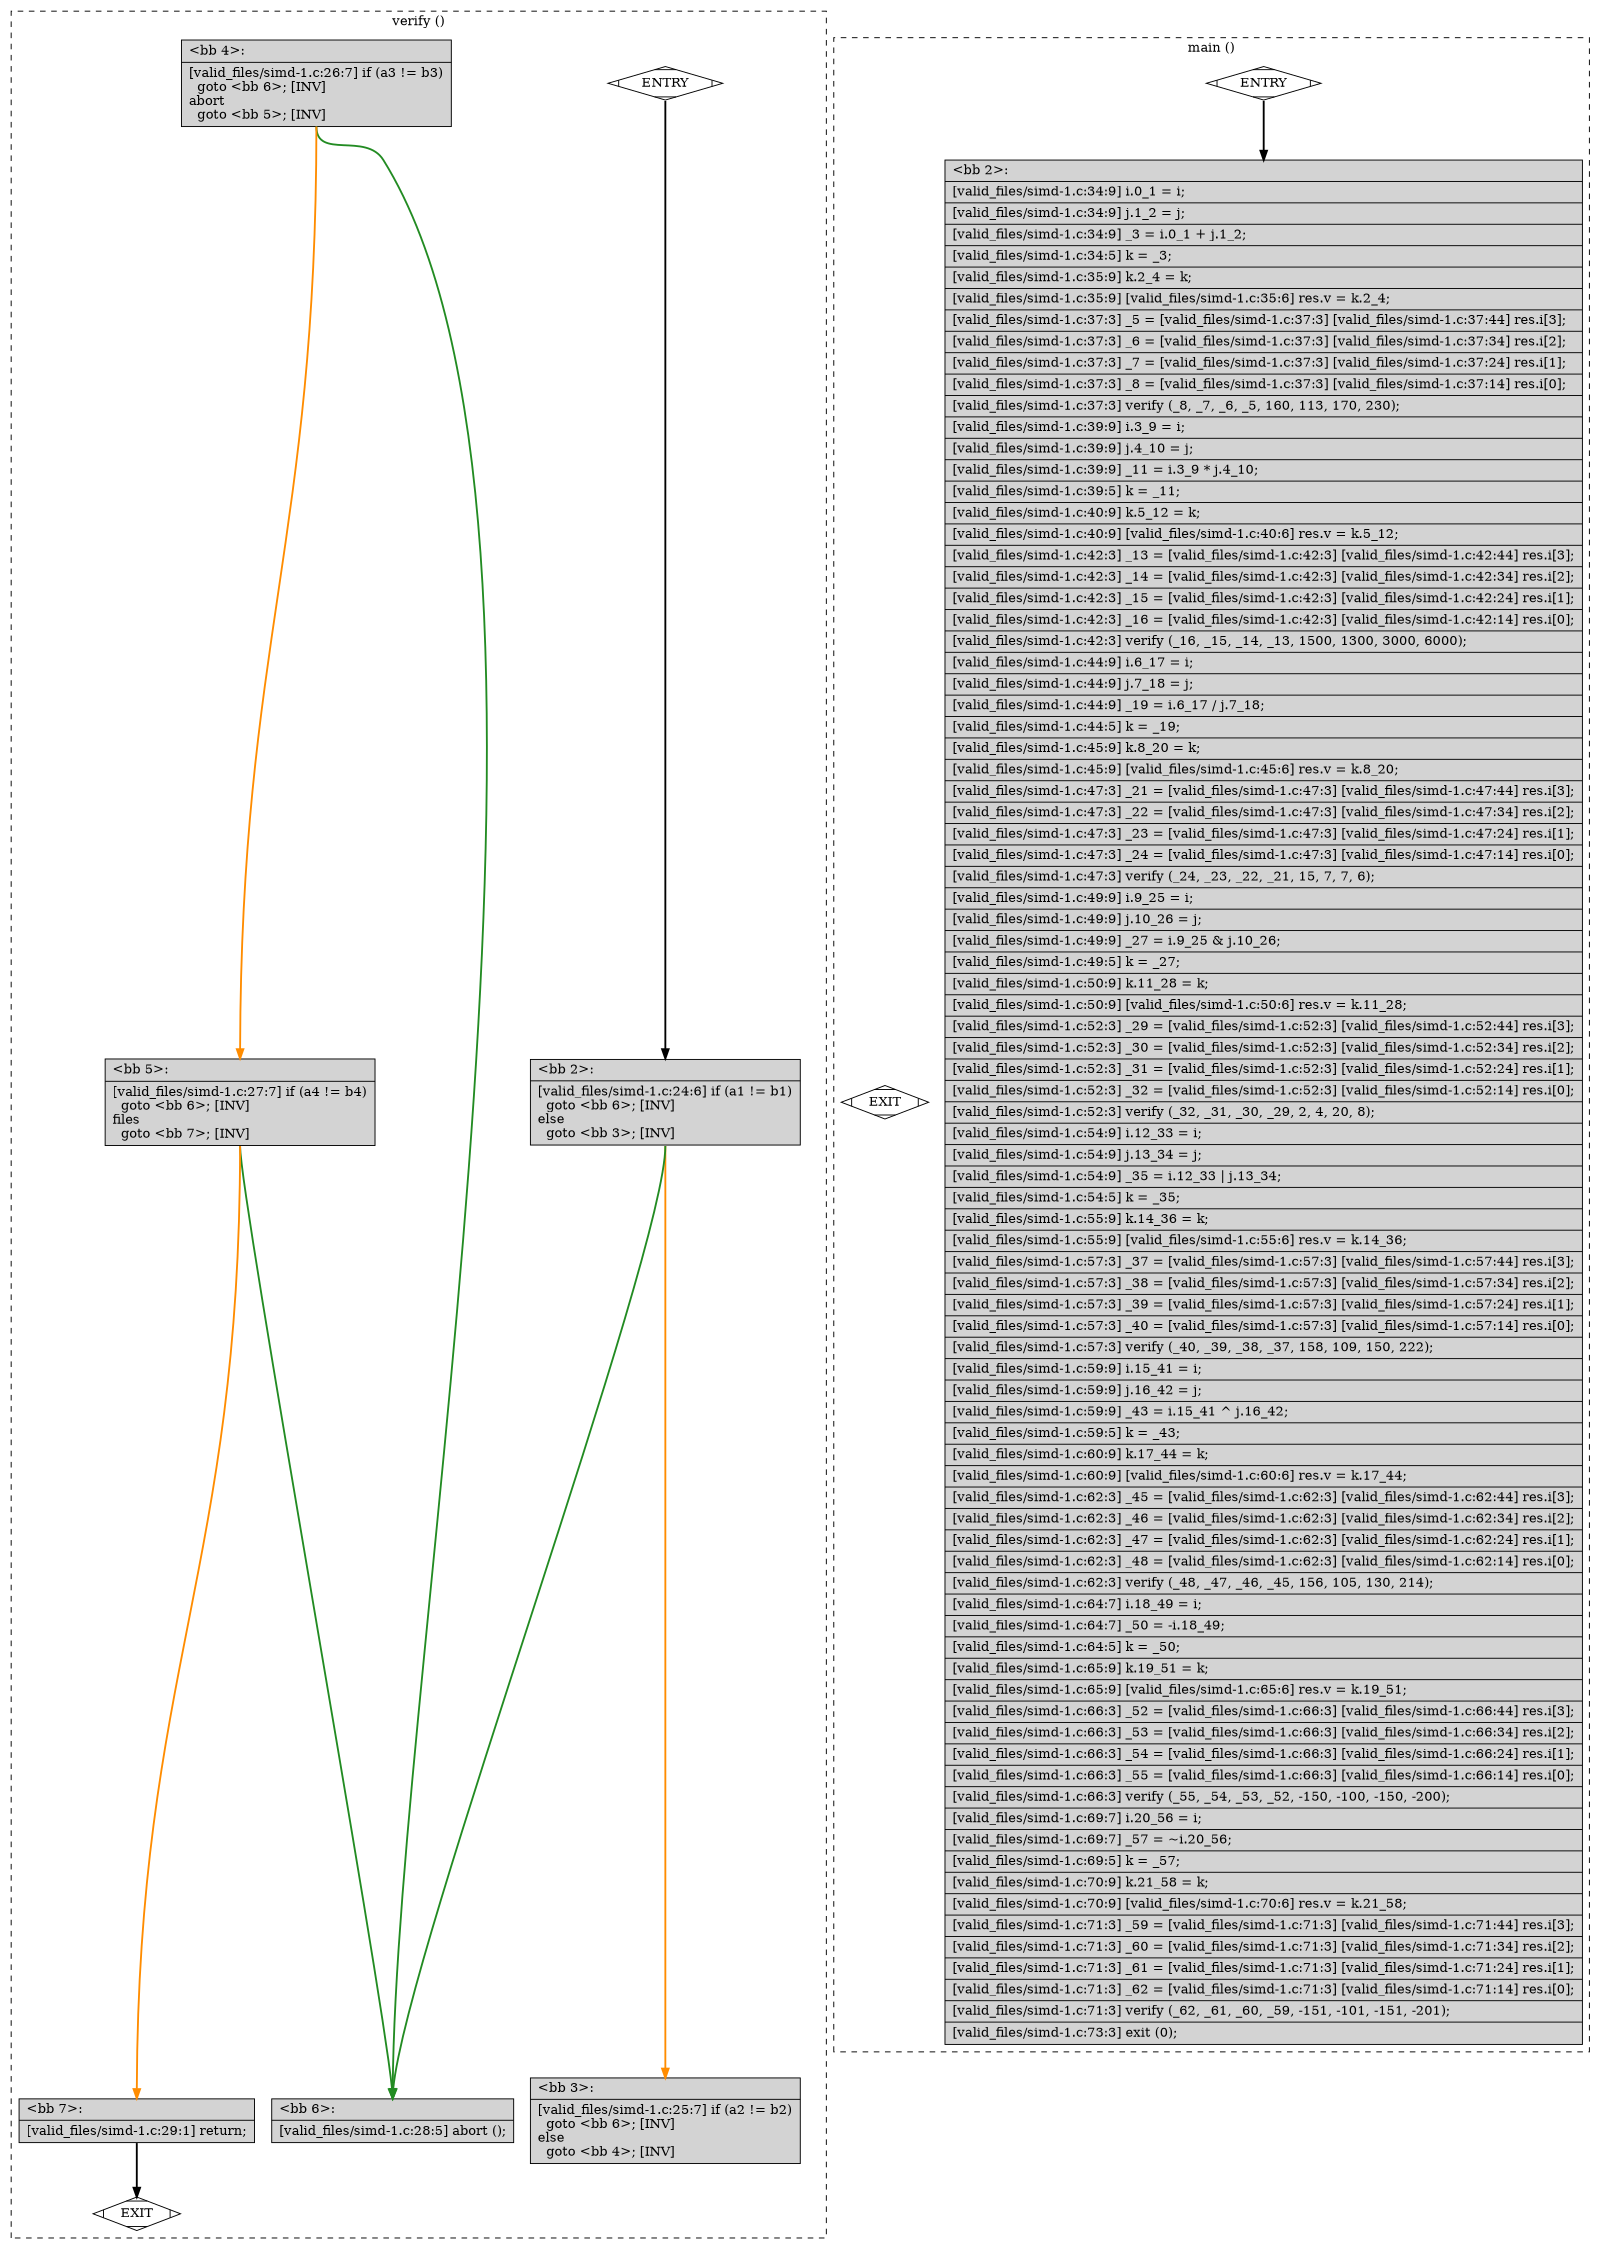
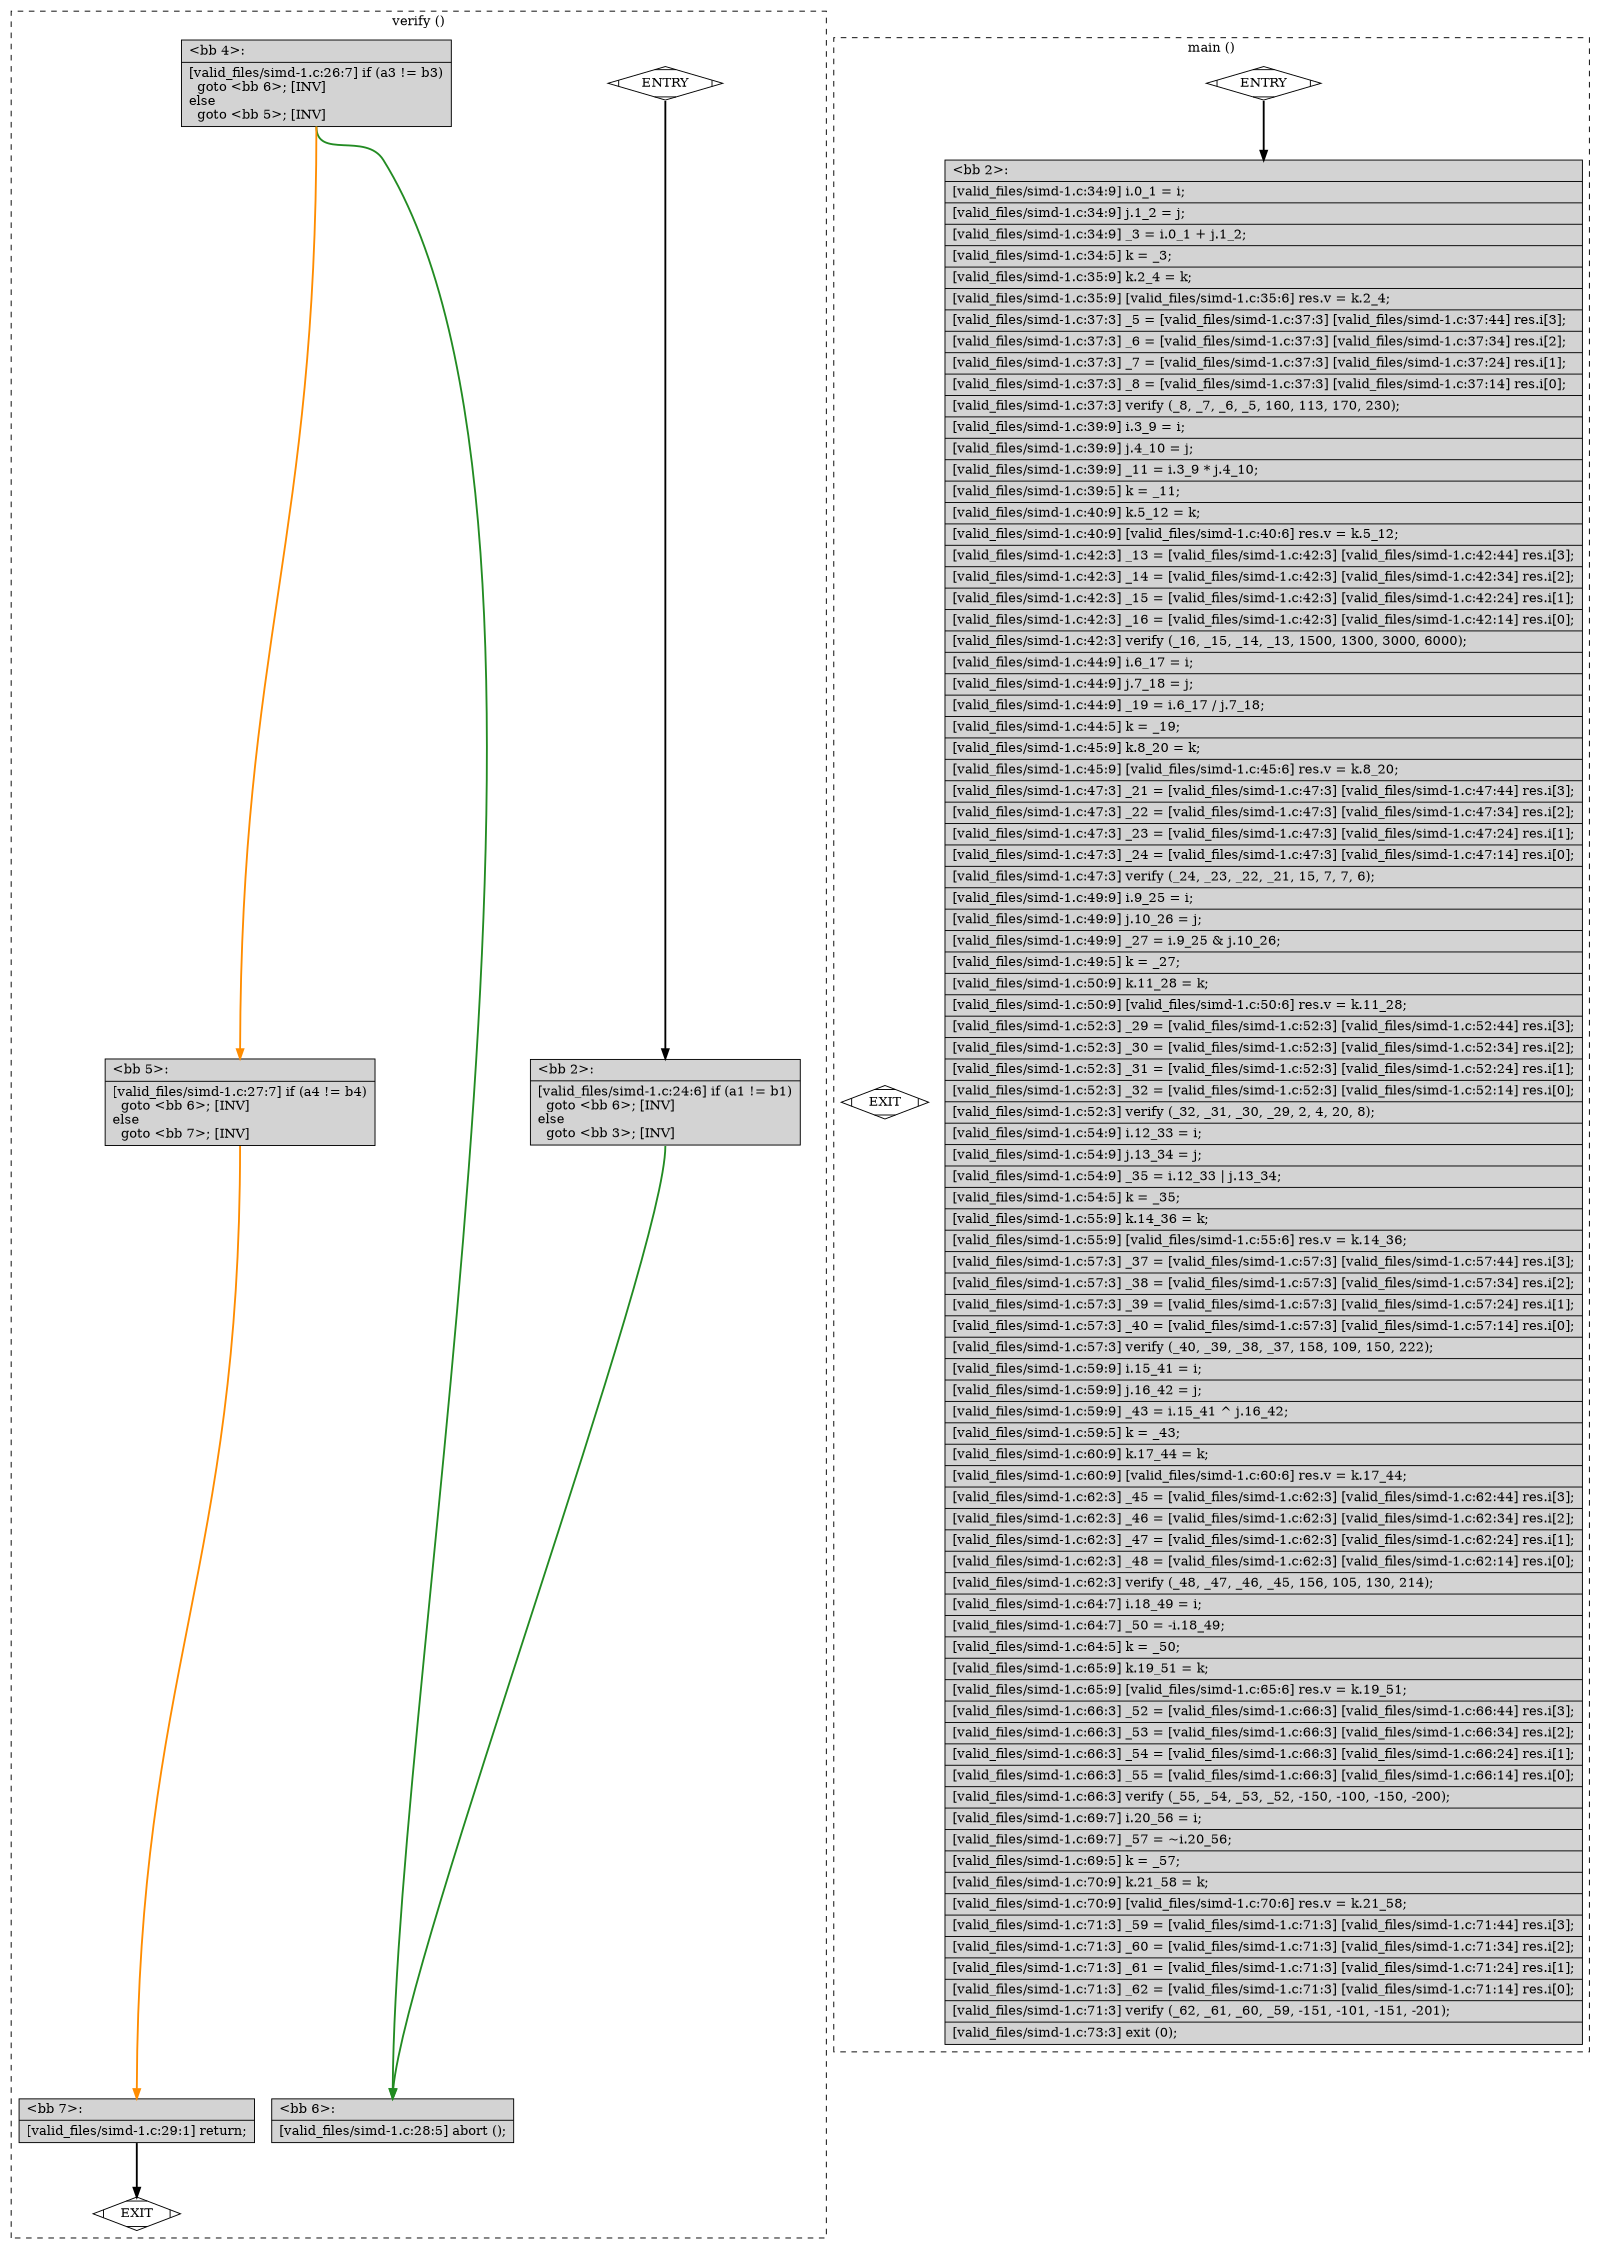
node "<bb 4>:": text "abort" -> "else"
node "<bb 5>:": text "files" -> "else"
edge "<bb 5>:" -> "<bb 6>:": removed
node "<bb 3>:": removed
